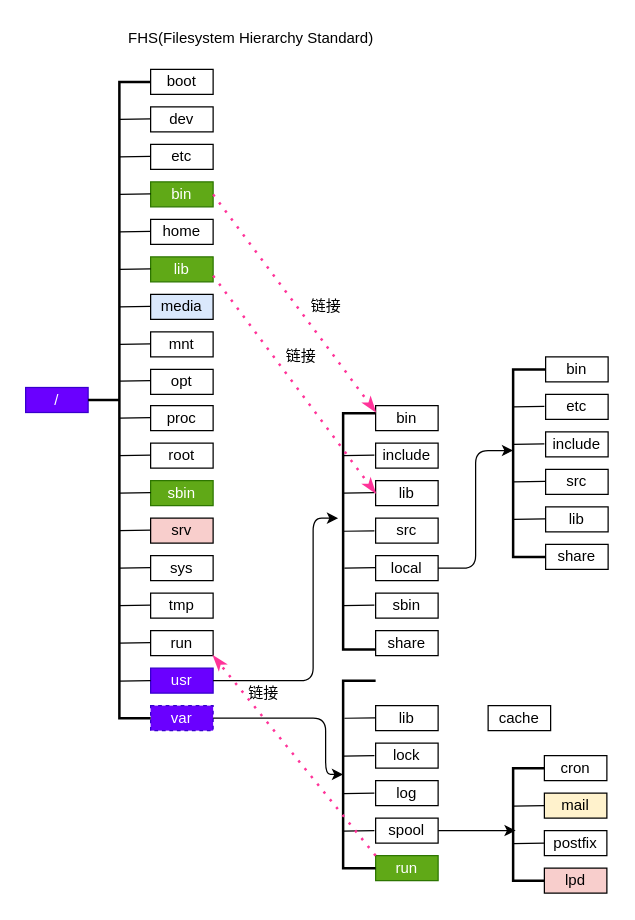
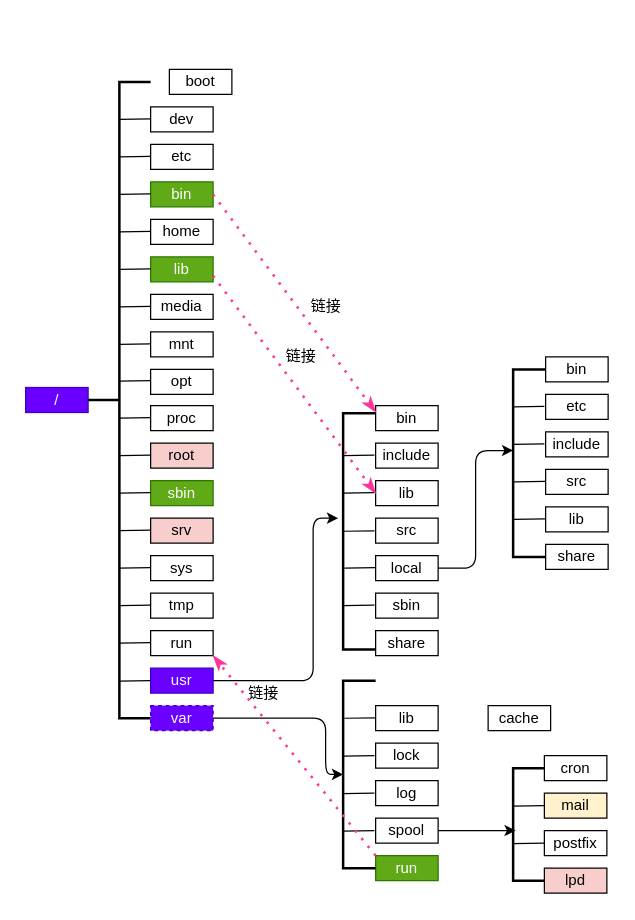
node "FHS(Filesystem Hierarchy Standard)": removed
node "boot": moved (182, 82) -> (201, 82)
node "media": fillcolor #dae8fc -> #ffffff
node "root": fillcolor #ffffff -> #f8cecc
